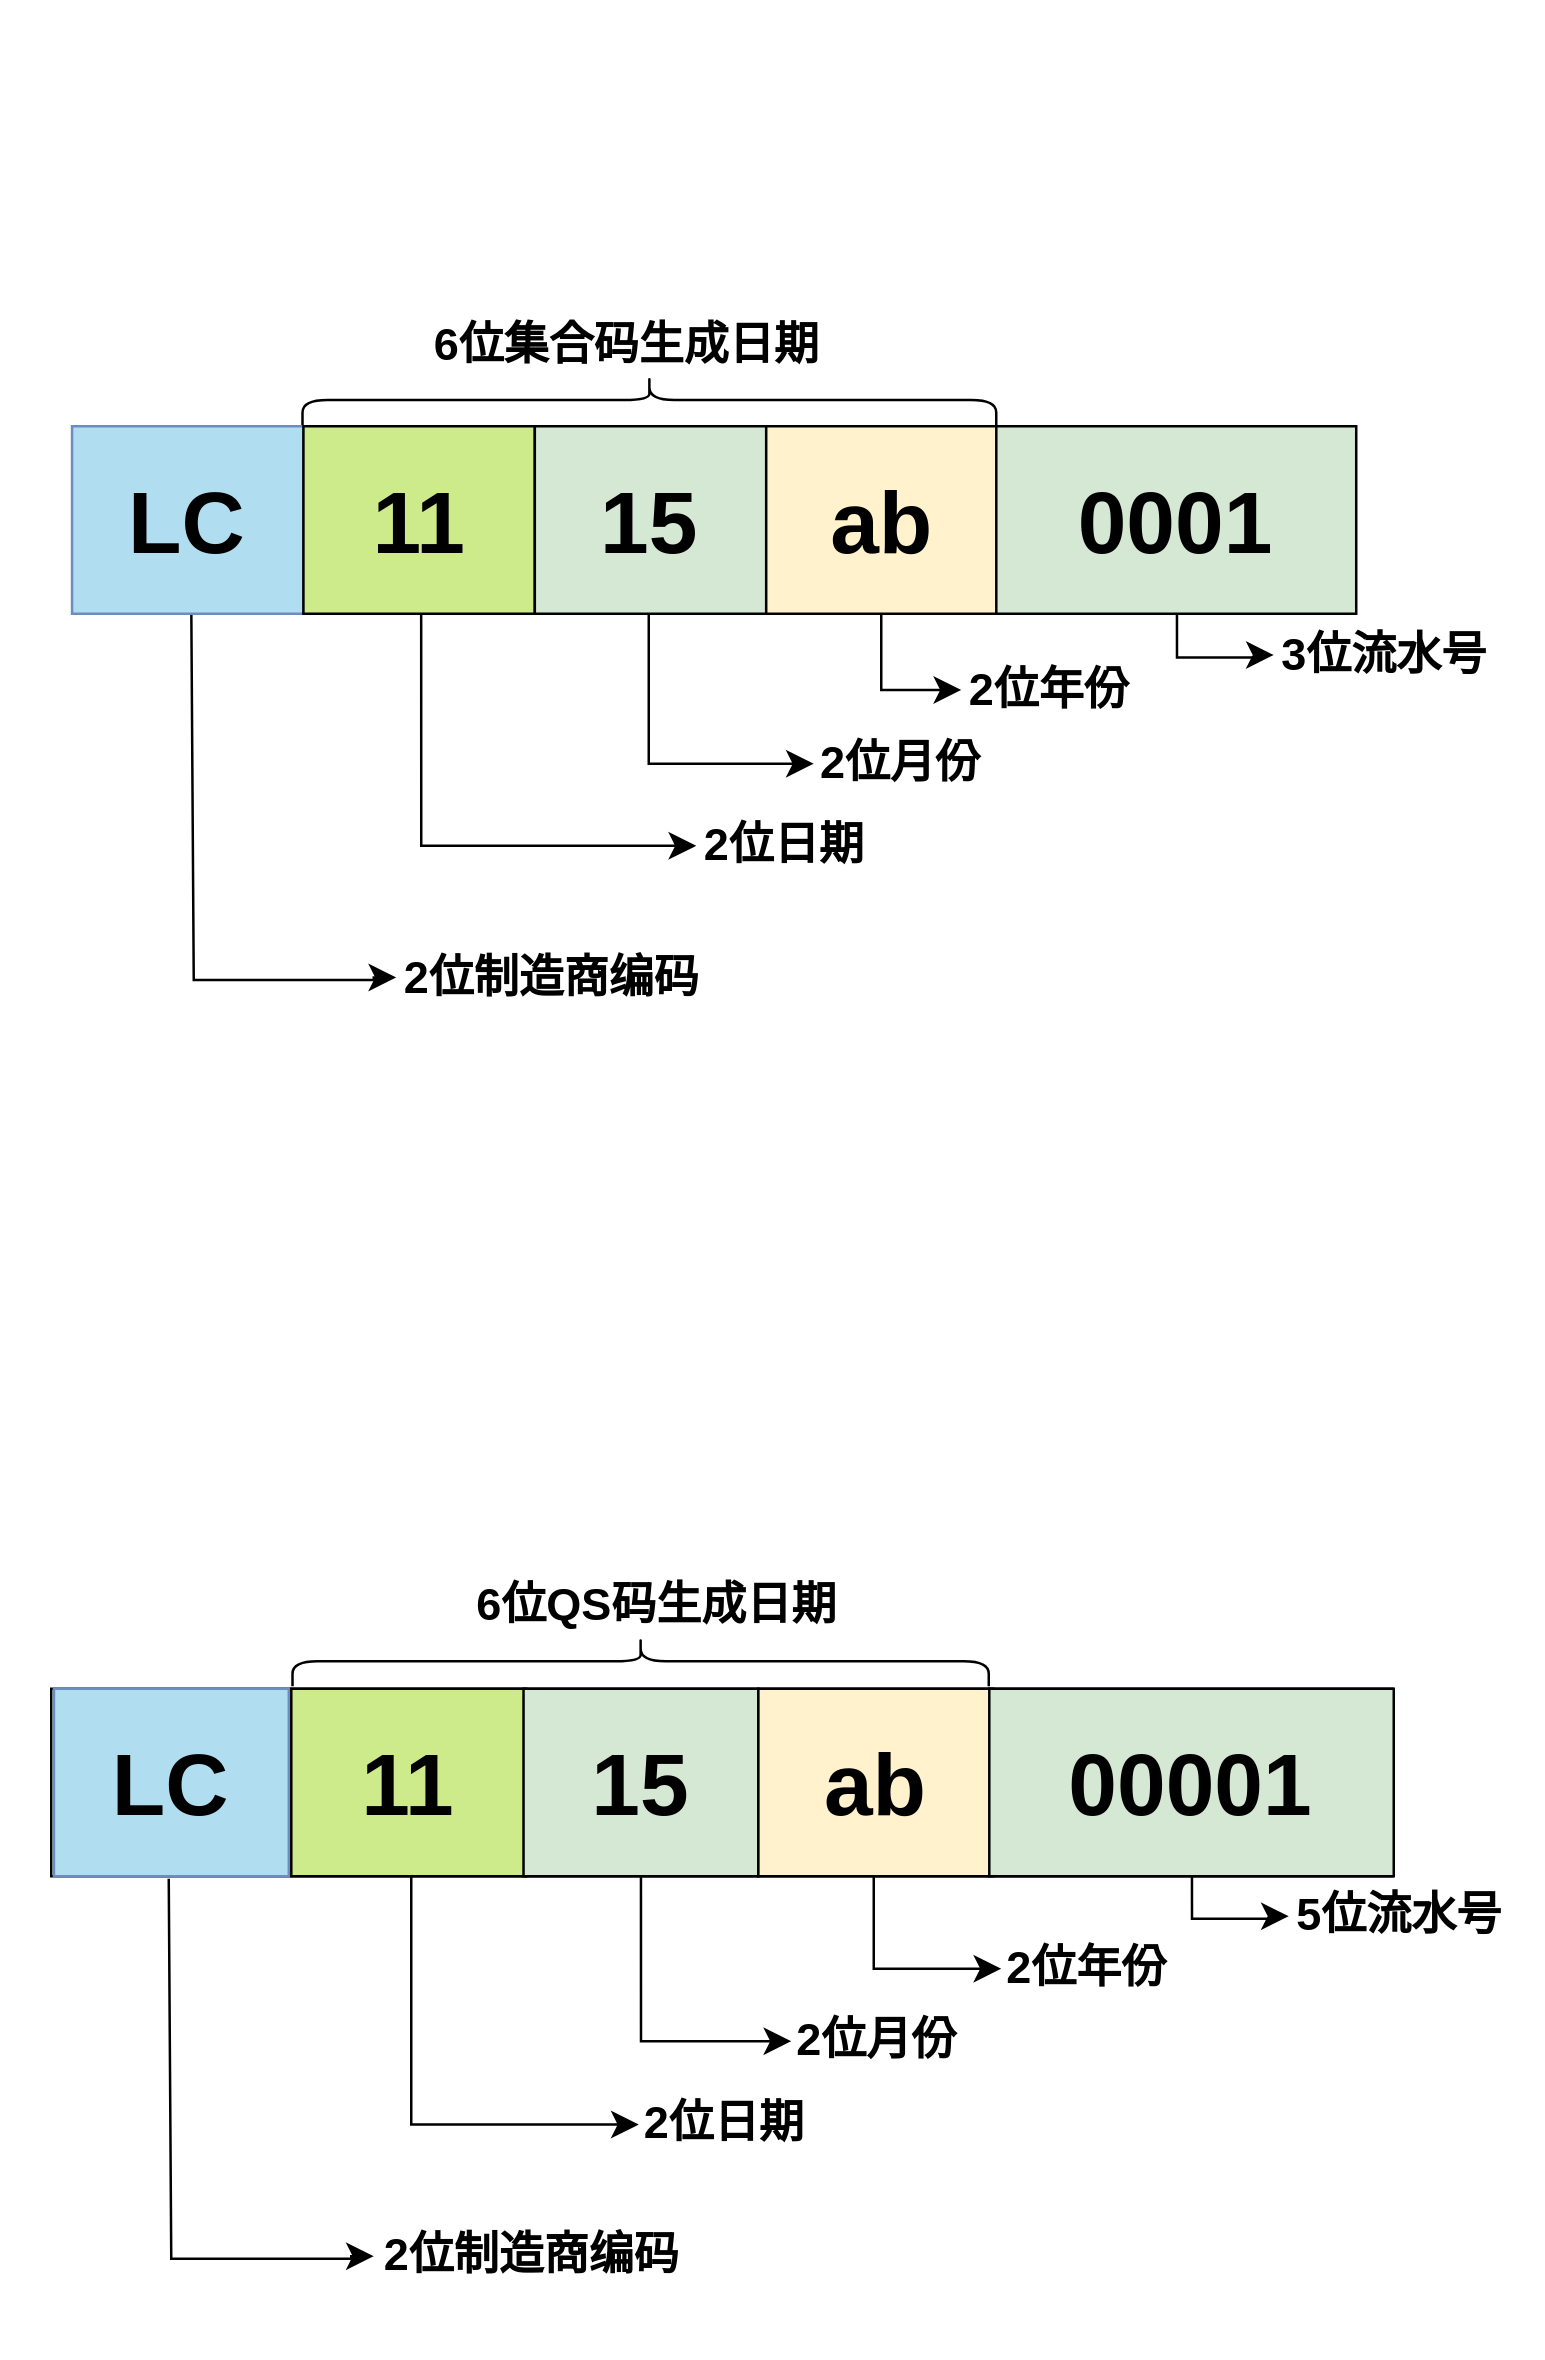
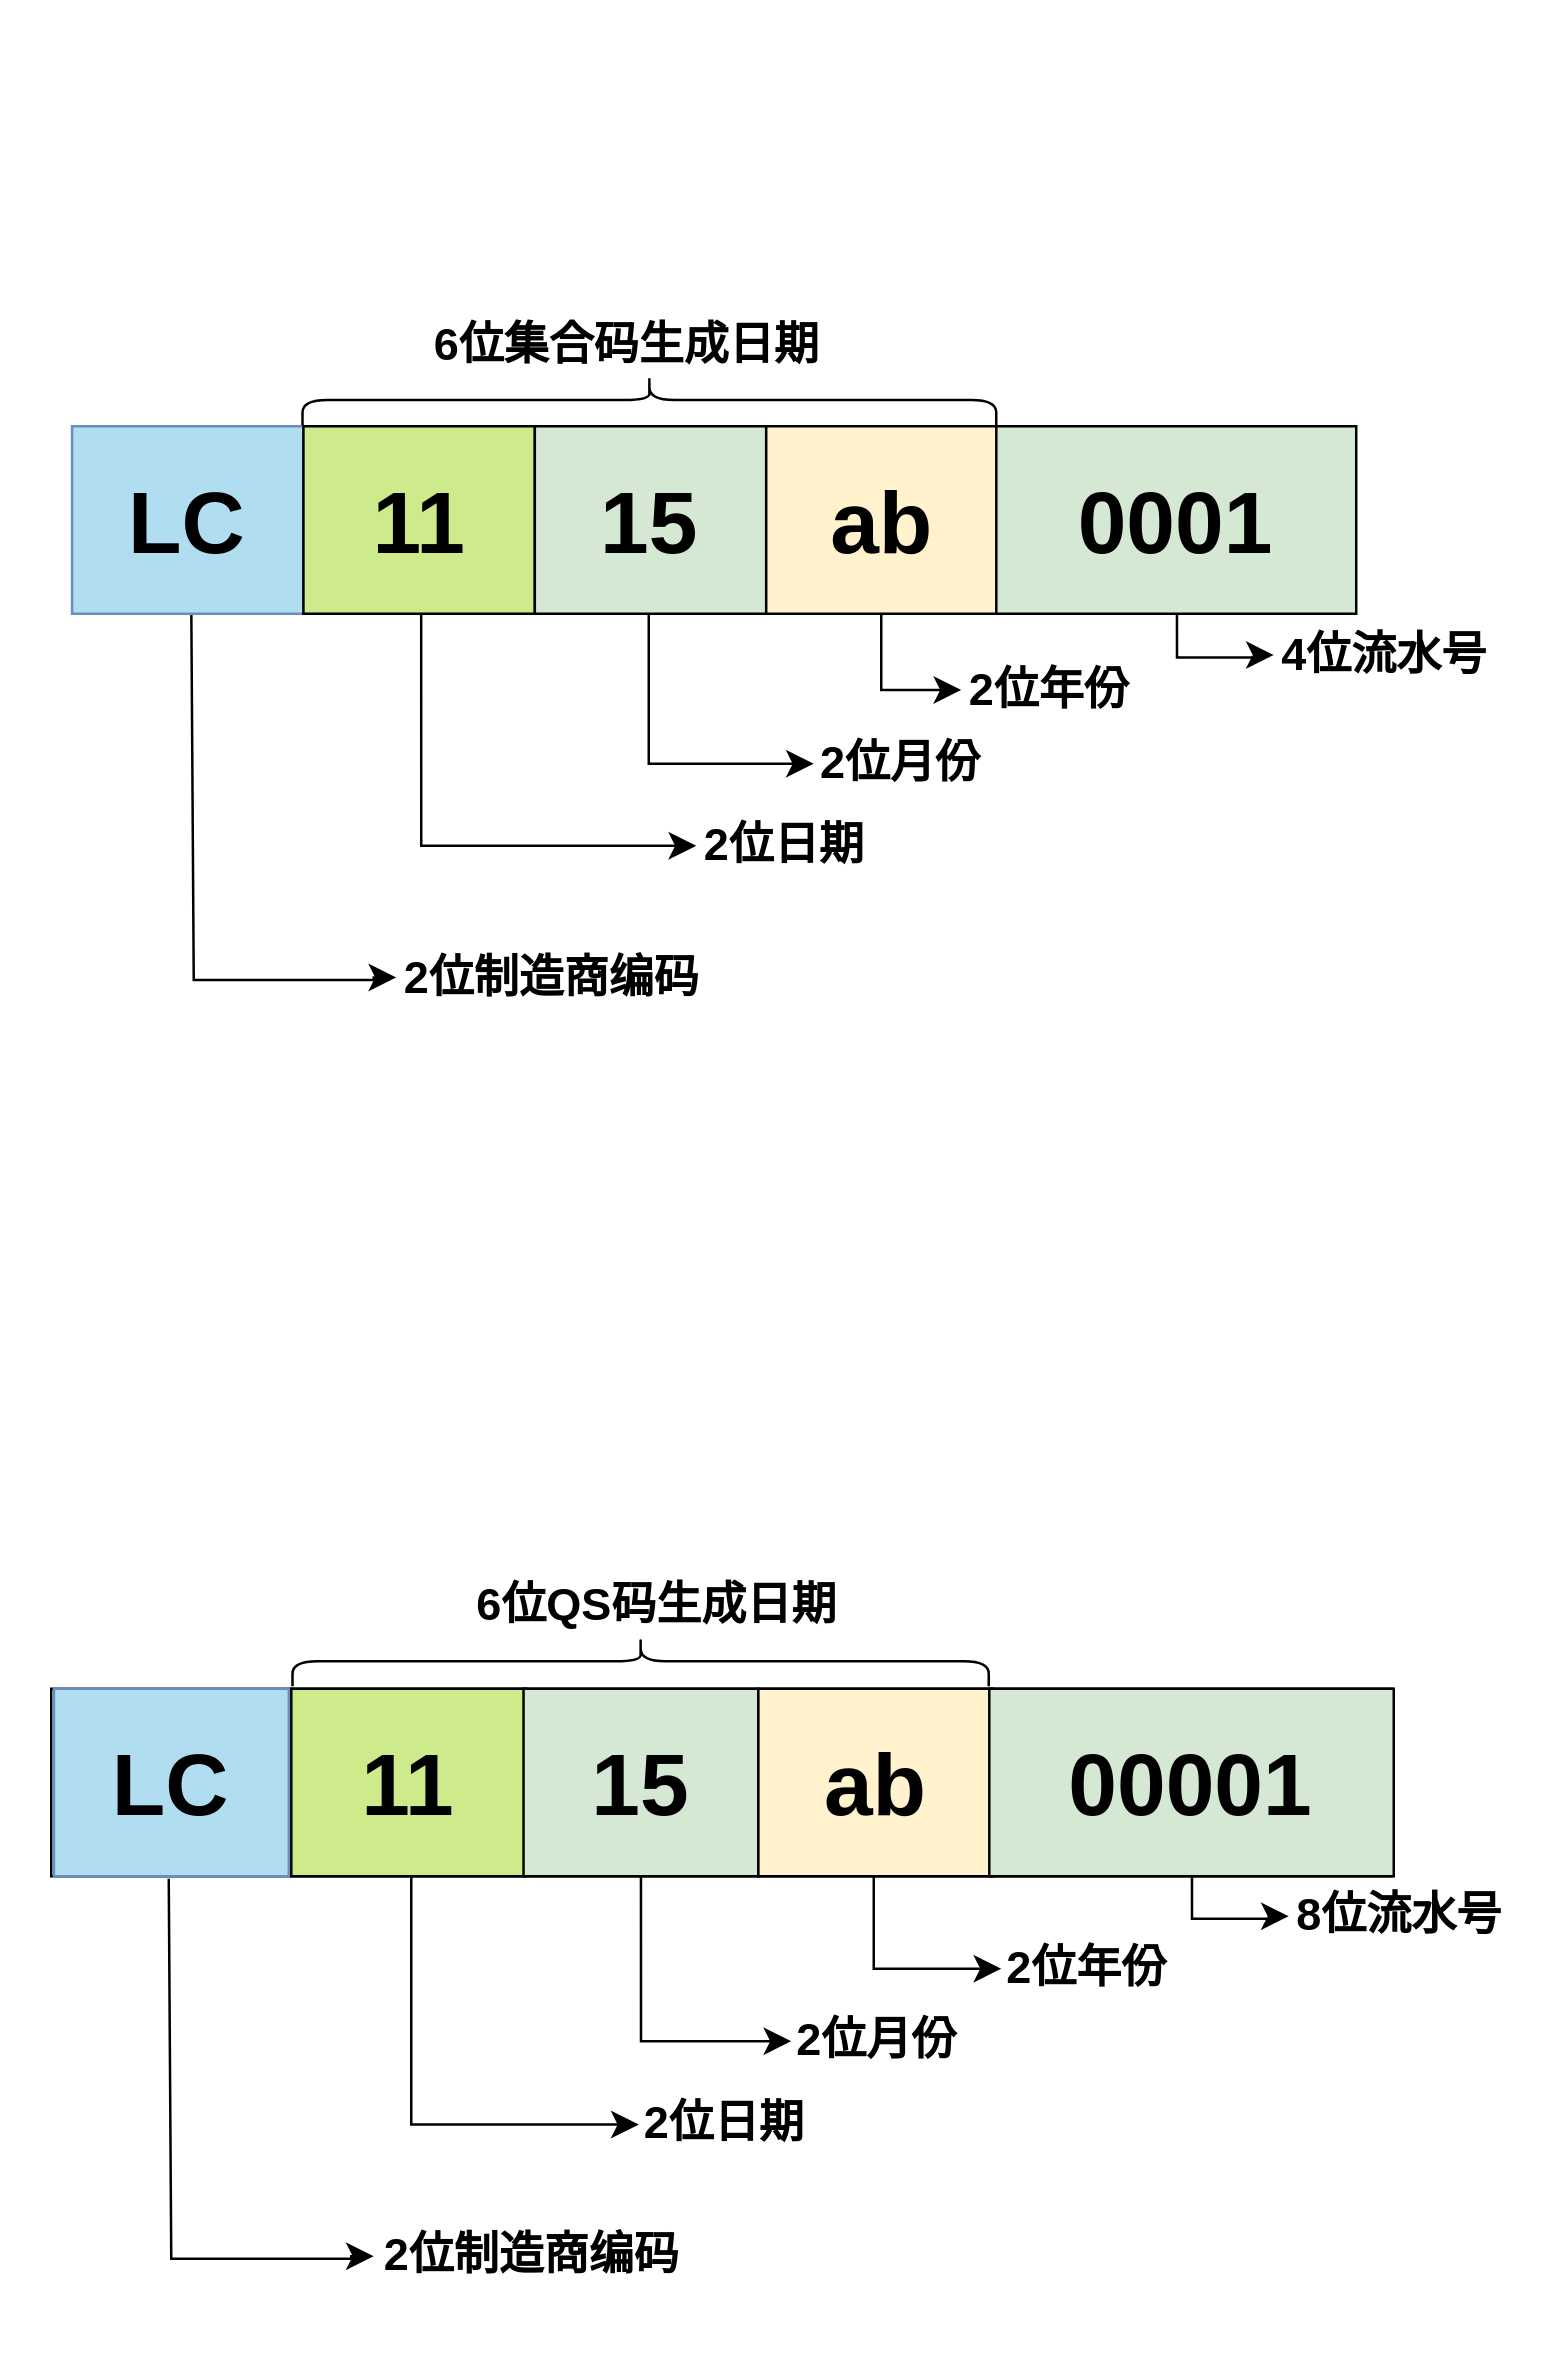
node "3位流水号": label "3位流水号" -> "4位流水号"
node "5位流水号": label "5位流水号" -> "8位流水号"
